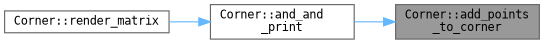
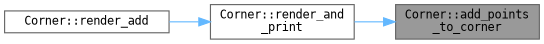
node "Corner::render_matrix": label "Corner::render_matrix" -> "Corner::render_add"
node "Corner::and_and _print": label "Corner::and_and _print" -> "Corner::render_and _print"
